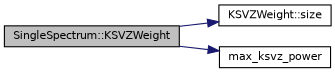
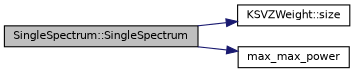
node "SingleSpectrum::KSVZWeight": label "SingleSpectrum::KSVZWeight" -> "SingleSpectrum::SingleSpectrum"
node "max_ksvz_power": label "max_ksvz_power" -> "max_max_power"
